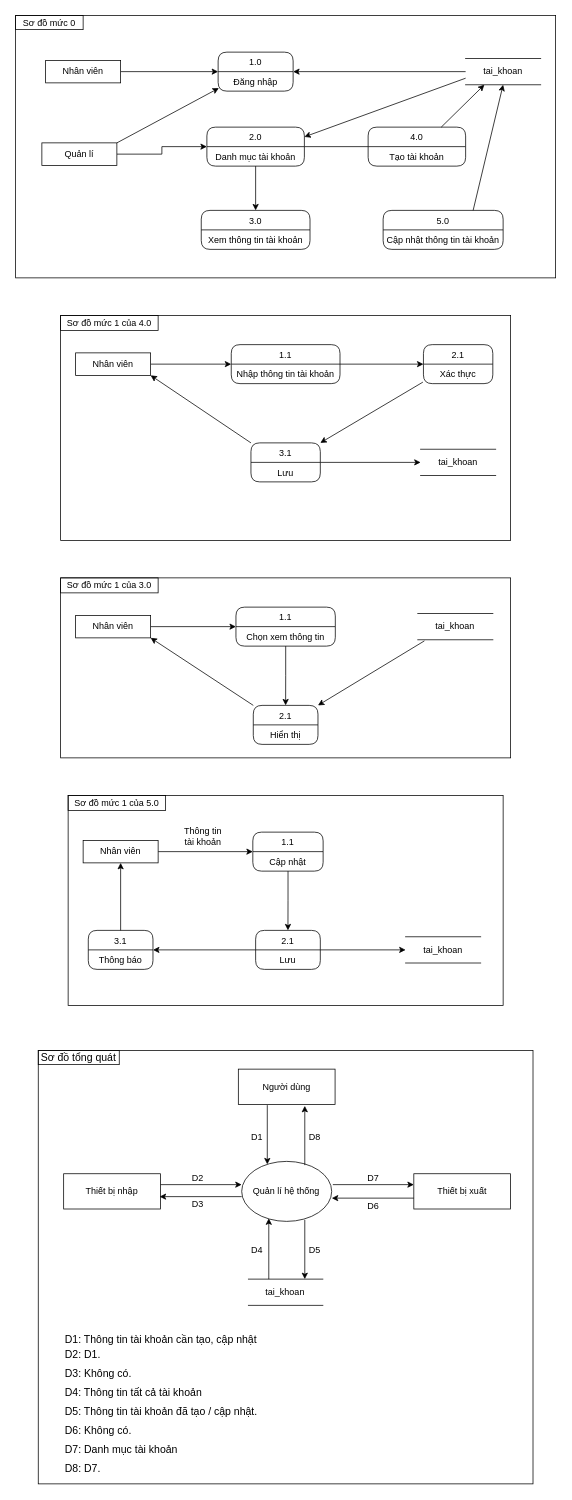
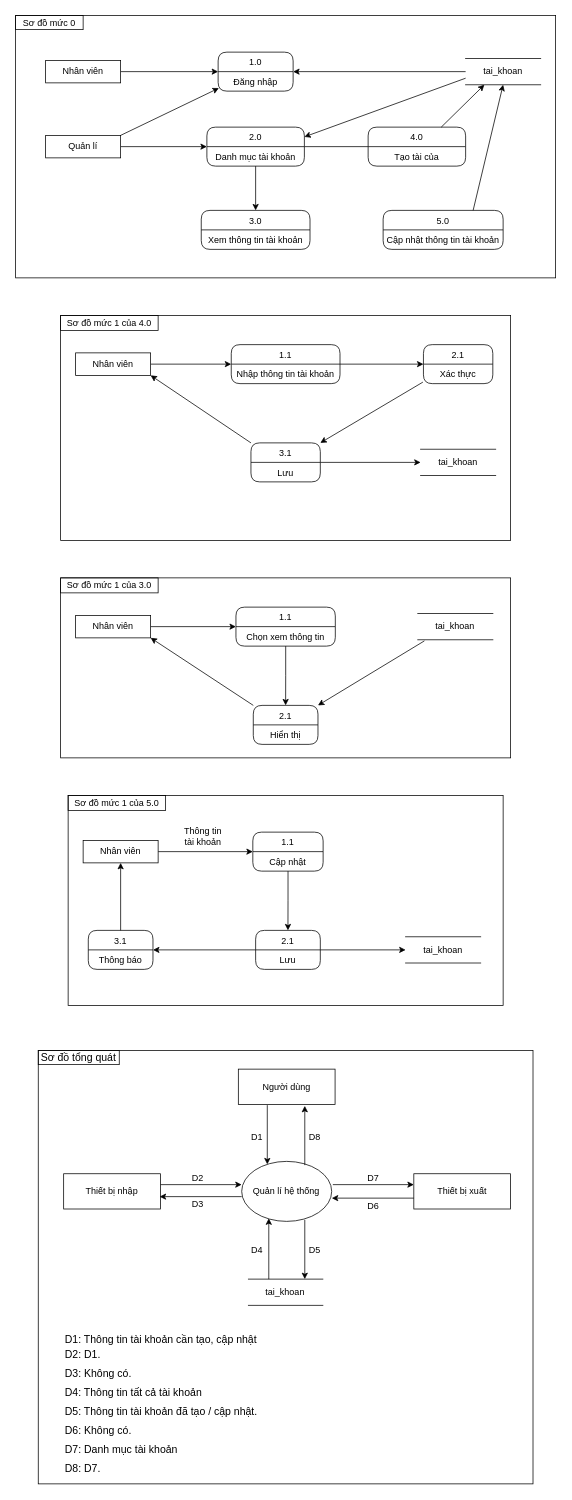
node "Quản lí": moved (79, 154) -> (83, 147)
node "Tạo tài khoản": label "Tạo tài khoản" -> "Tạo tài của"
